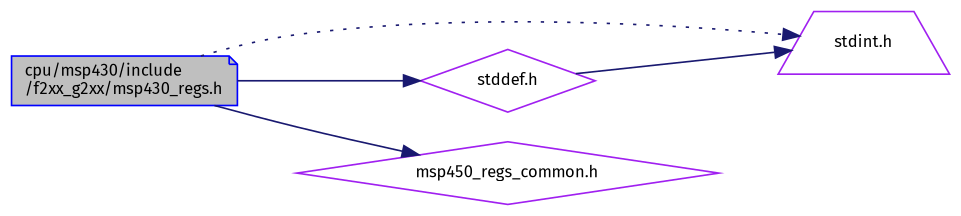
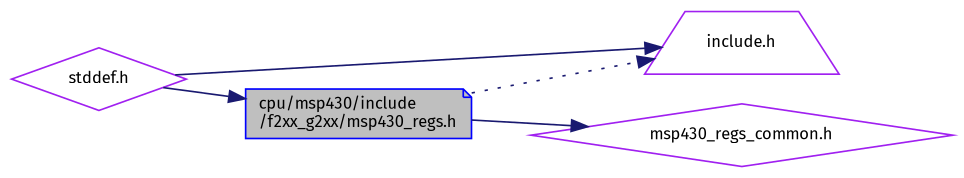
node "stdint.h": label "stdint.h" -> "include.h"
edge "cpu/msp430/include /f2xx_g2xx/msp430_regs.h" -> "stddef.h": reversed
node "msp450_regs_common.h": label "msp450_regs_common.h" -> "msp430_regs_common.h"
